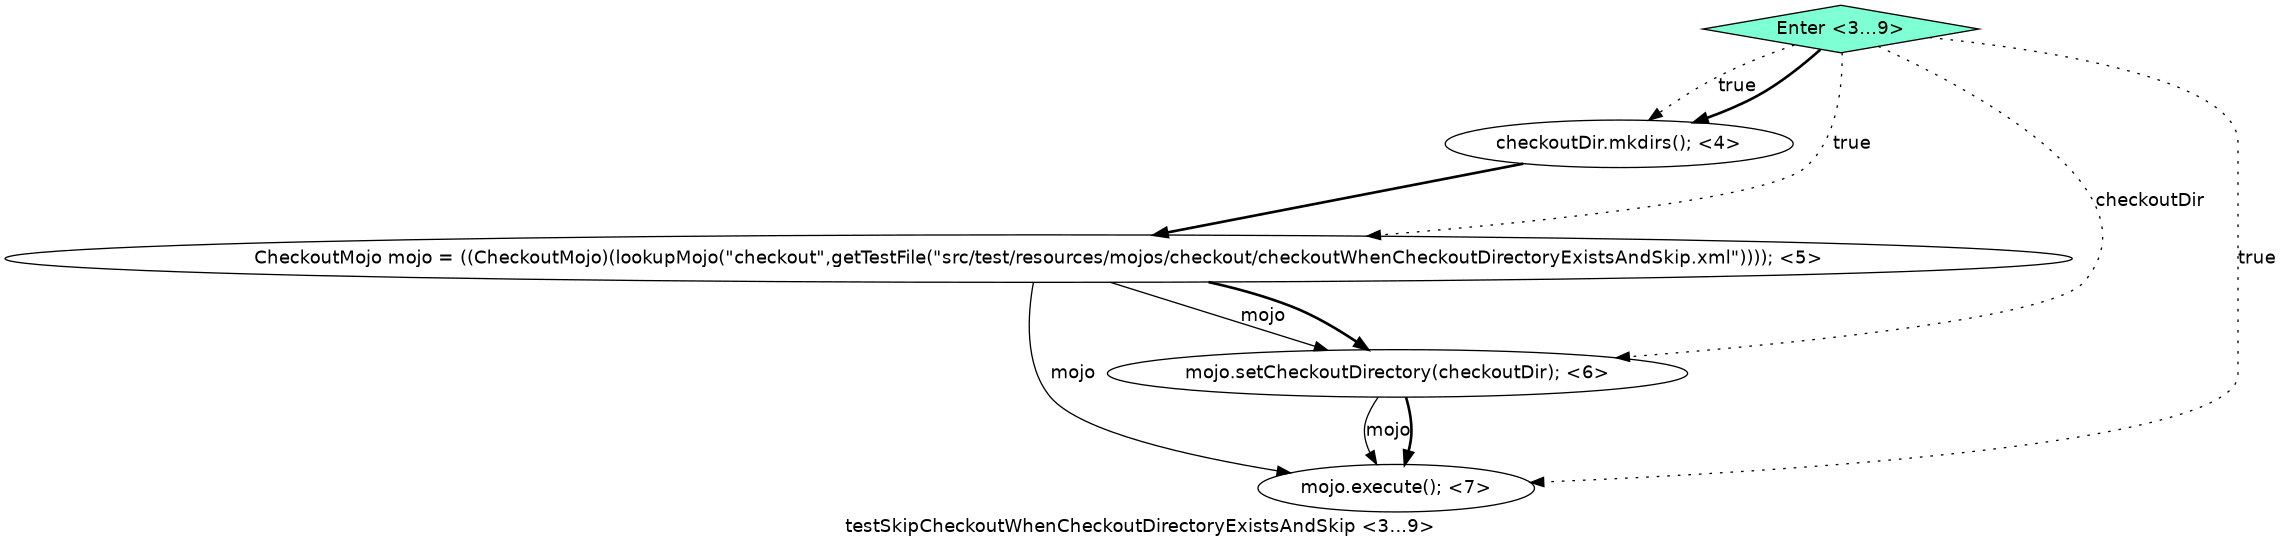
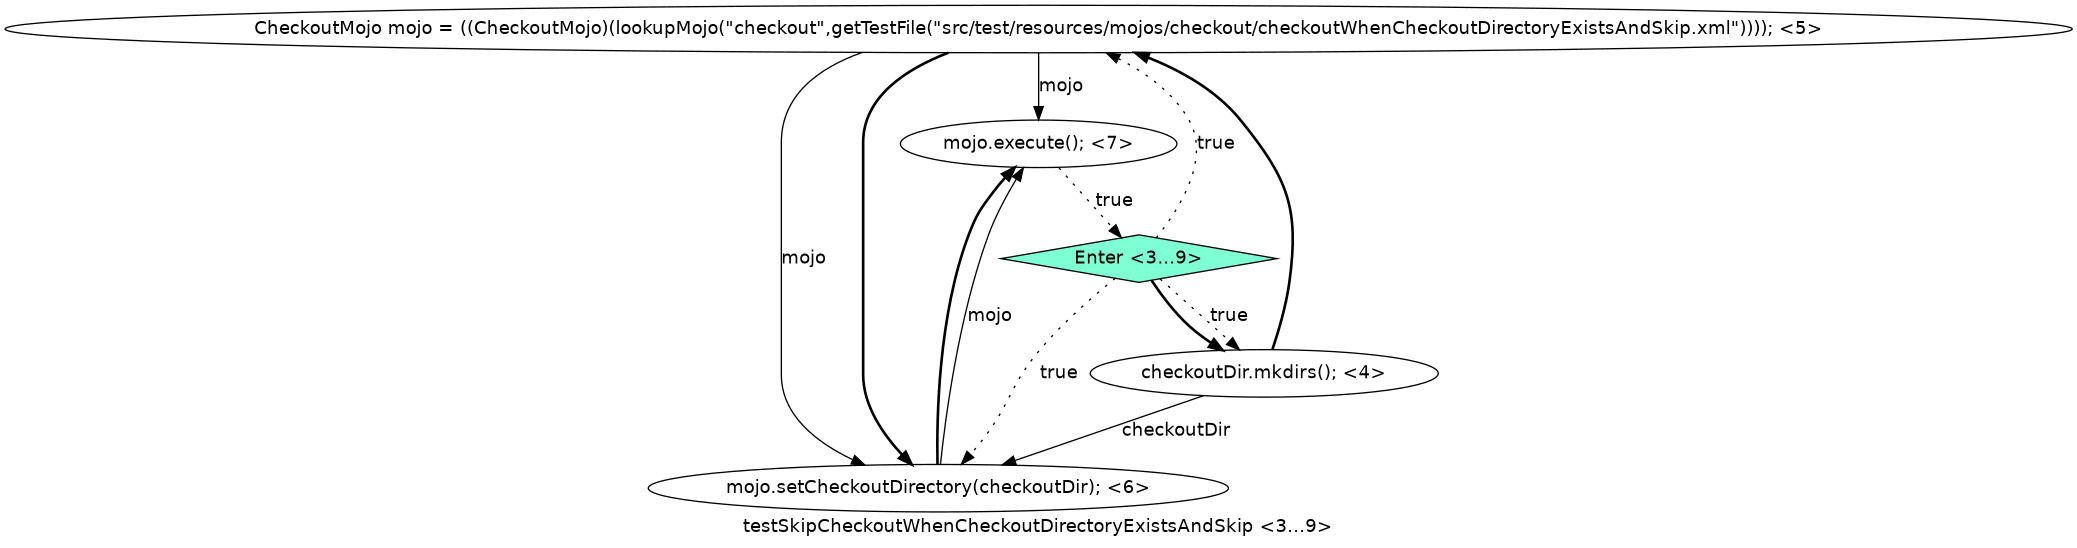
edge "Enter <3...9>" -> "mojo.setCheckoutDirectory(checkoutDir); <6>": label "checkoutDir" -> "true"
edge "Enter <3...9>" -> "mojo.execute(); <7>": reversed
edge "checkoutDir.mkdirs(); <4>" -> "mojo.setCheckoutDirectory(checkoutDir); <6>": added, label "checkoutDir"
